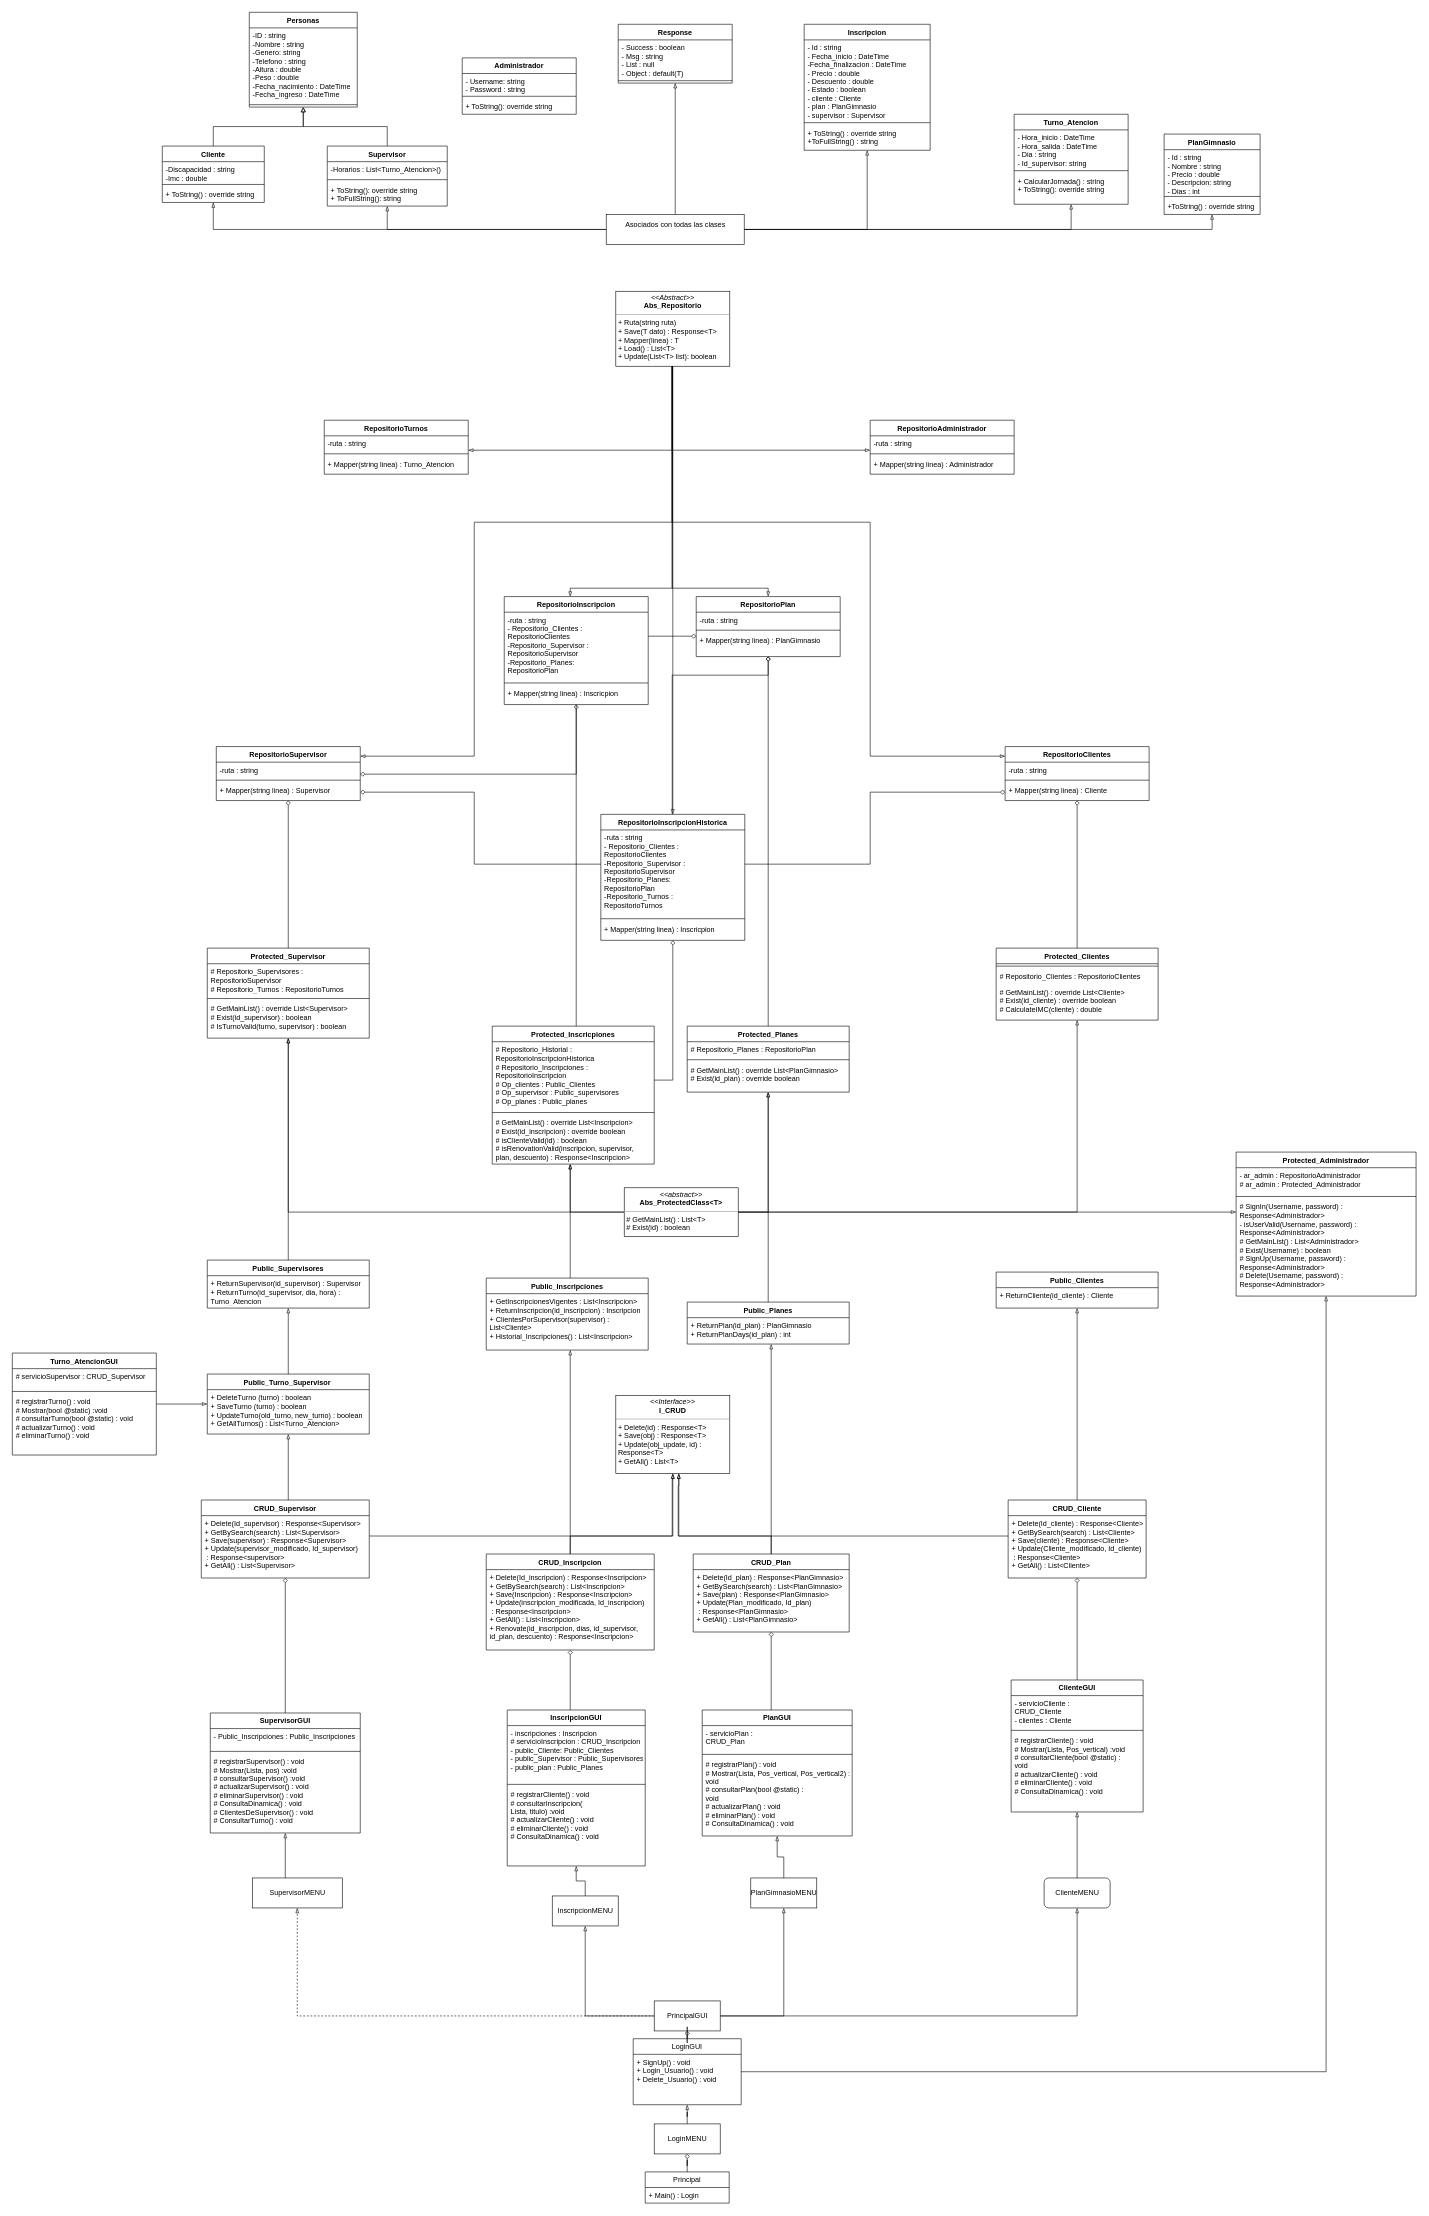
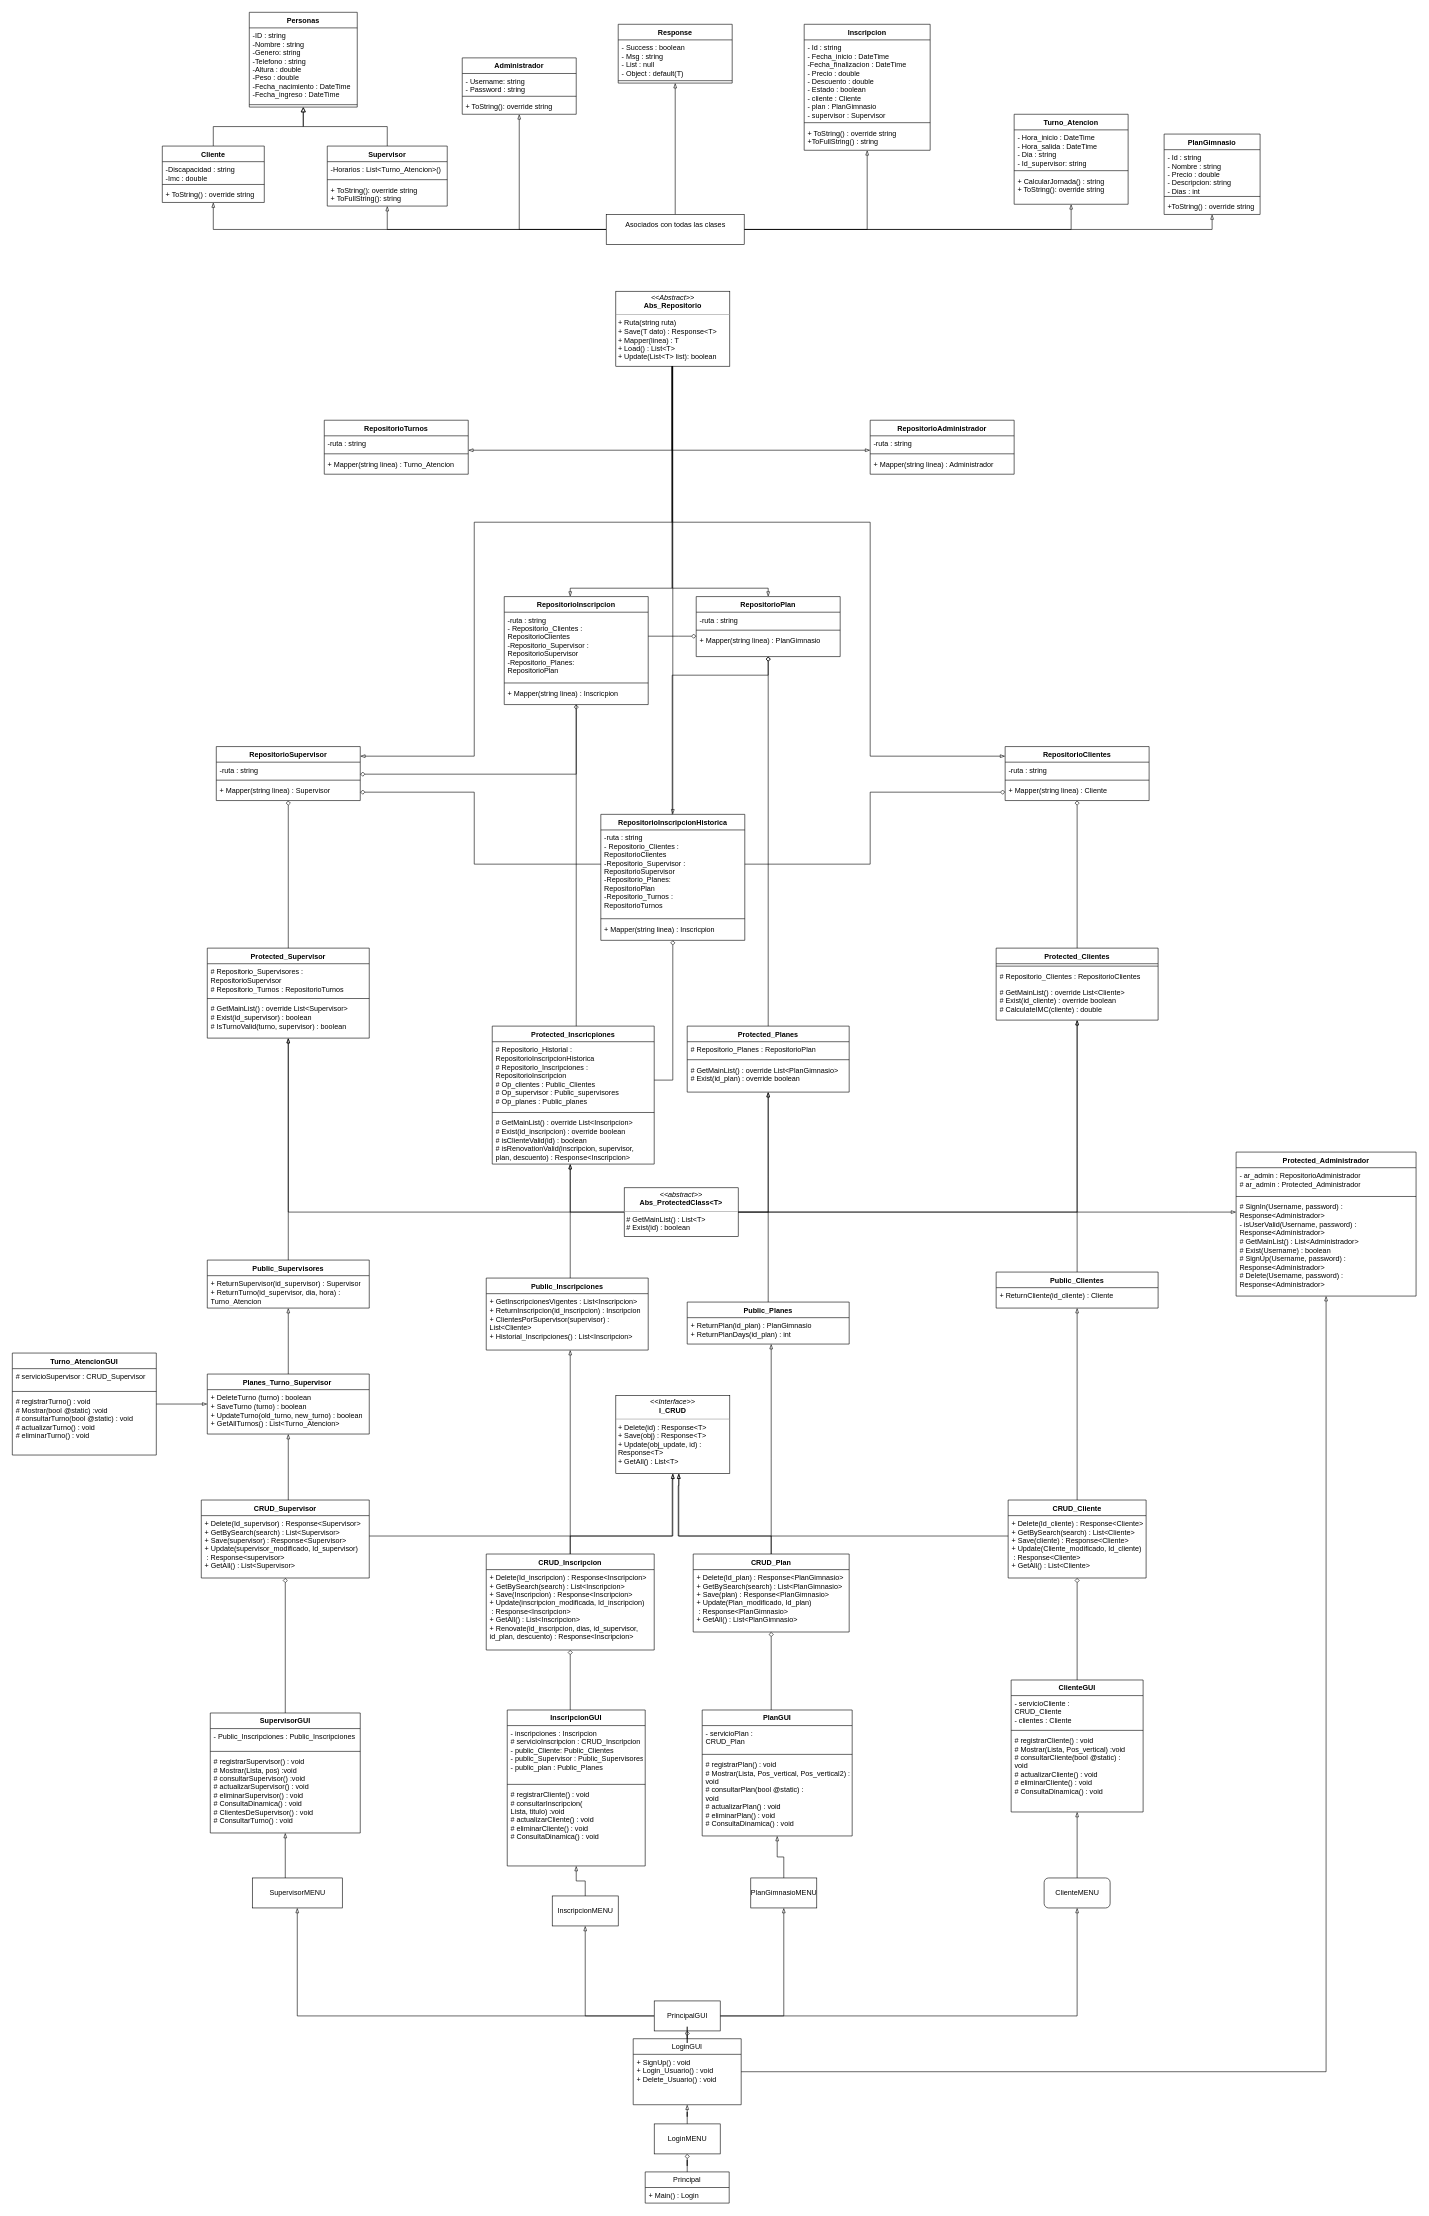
edge "Asociados con todas las clases" -> "Administrador": added
edge "Public_Clientes" -> "Protected_Clientes": added
node "Public_Turno_Supervisor": label "Public_Turno_Supervisor" -> "Planes_Turno_Supervisor"
edge "PrincipalGUI" -> "SupervisorMENU": style dashed -> solid
